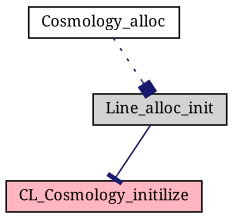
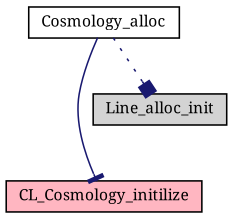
edge "Line_alloc_init" -> "CL_Cosmology_initilize": now "Cosmology_alloc" -> "CL_Cosmology_initilize"
